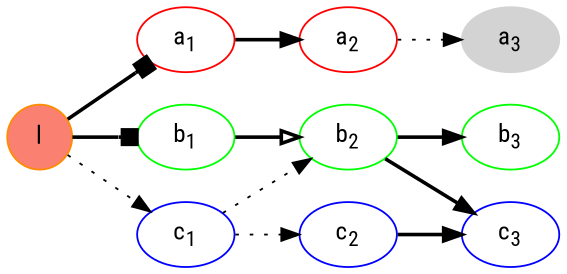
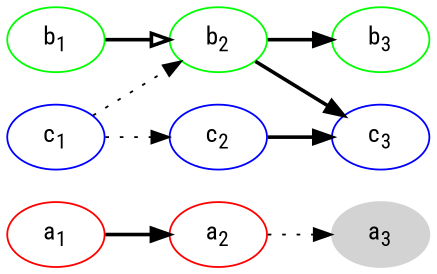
node "l": removed
